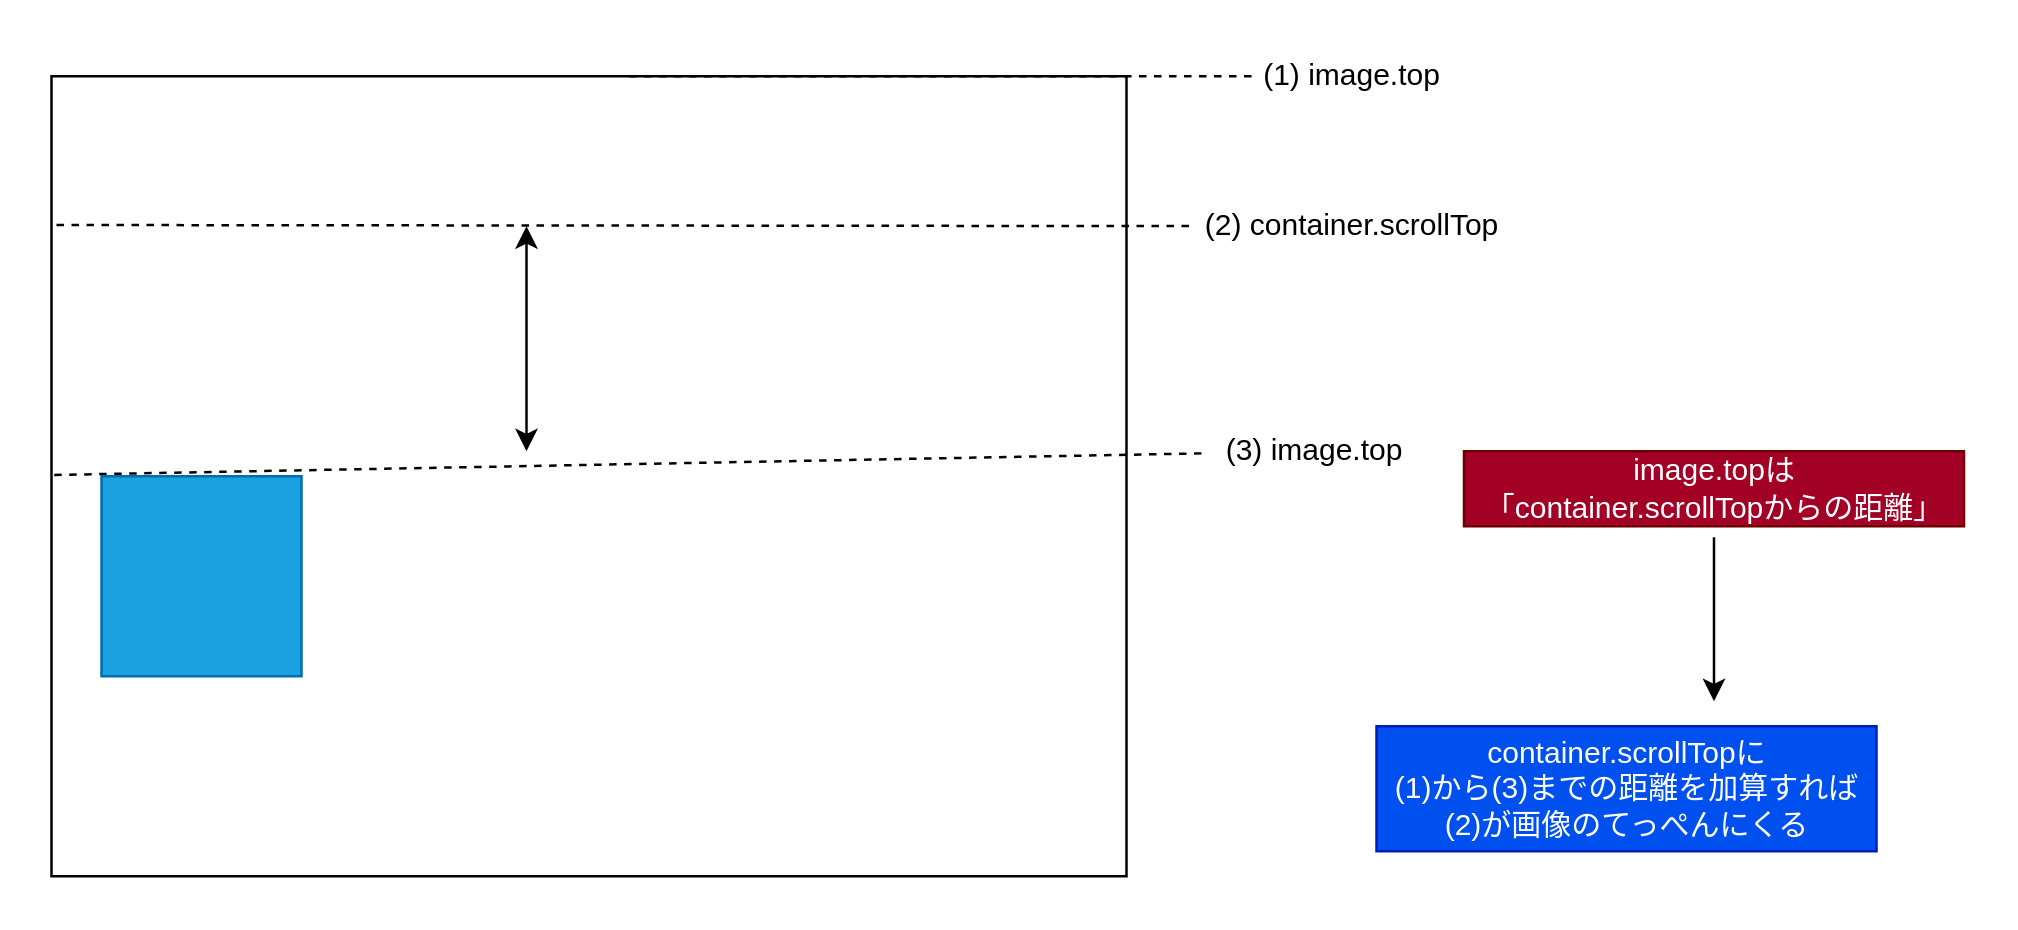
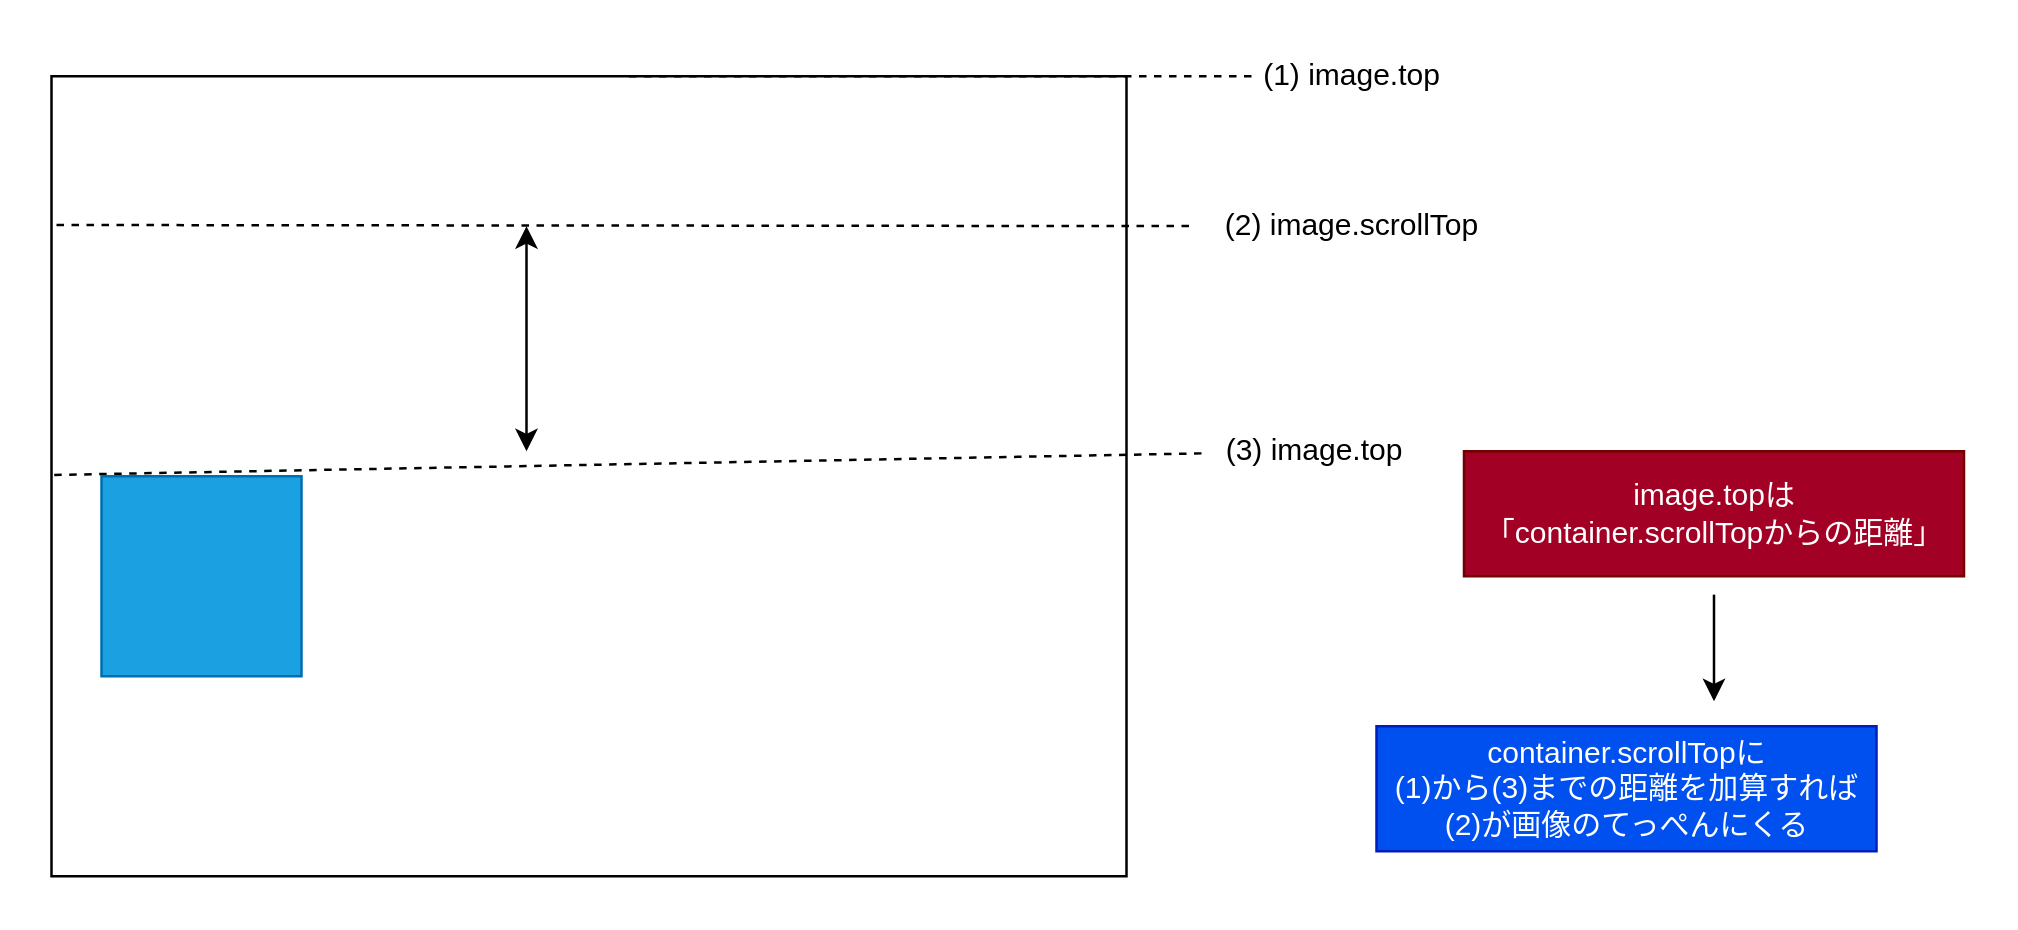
node "(2) container.scrollTop": label "(2) container.scrollTop" -> "(2) image.scrollTop"
node "image.topは 「container.scrollTopからの距離」": size 500x75 -> 500x125
